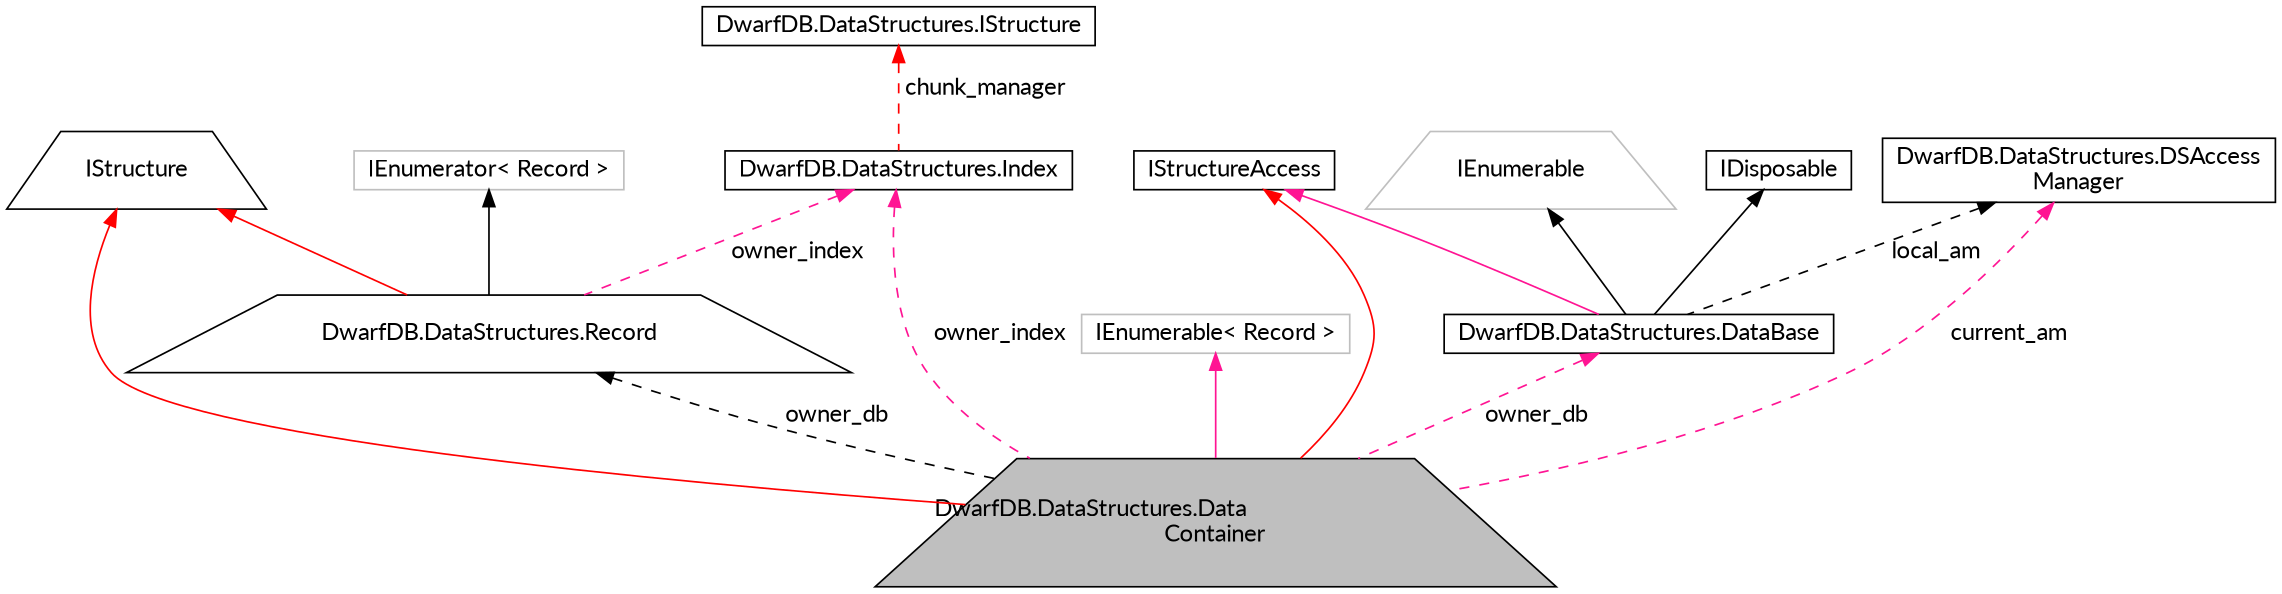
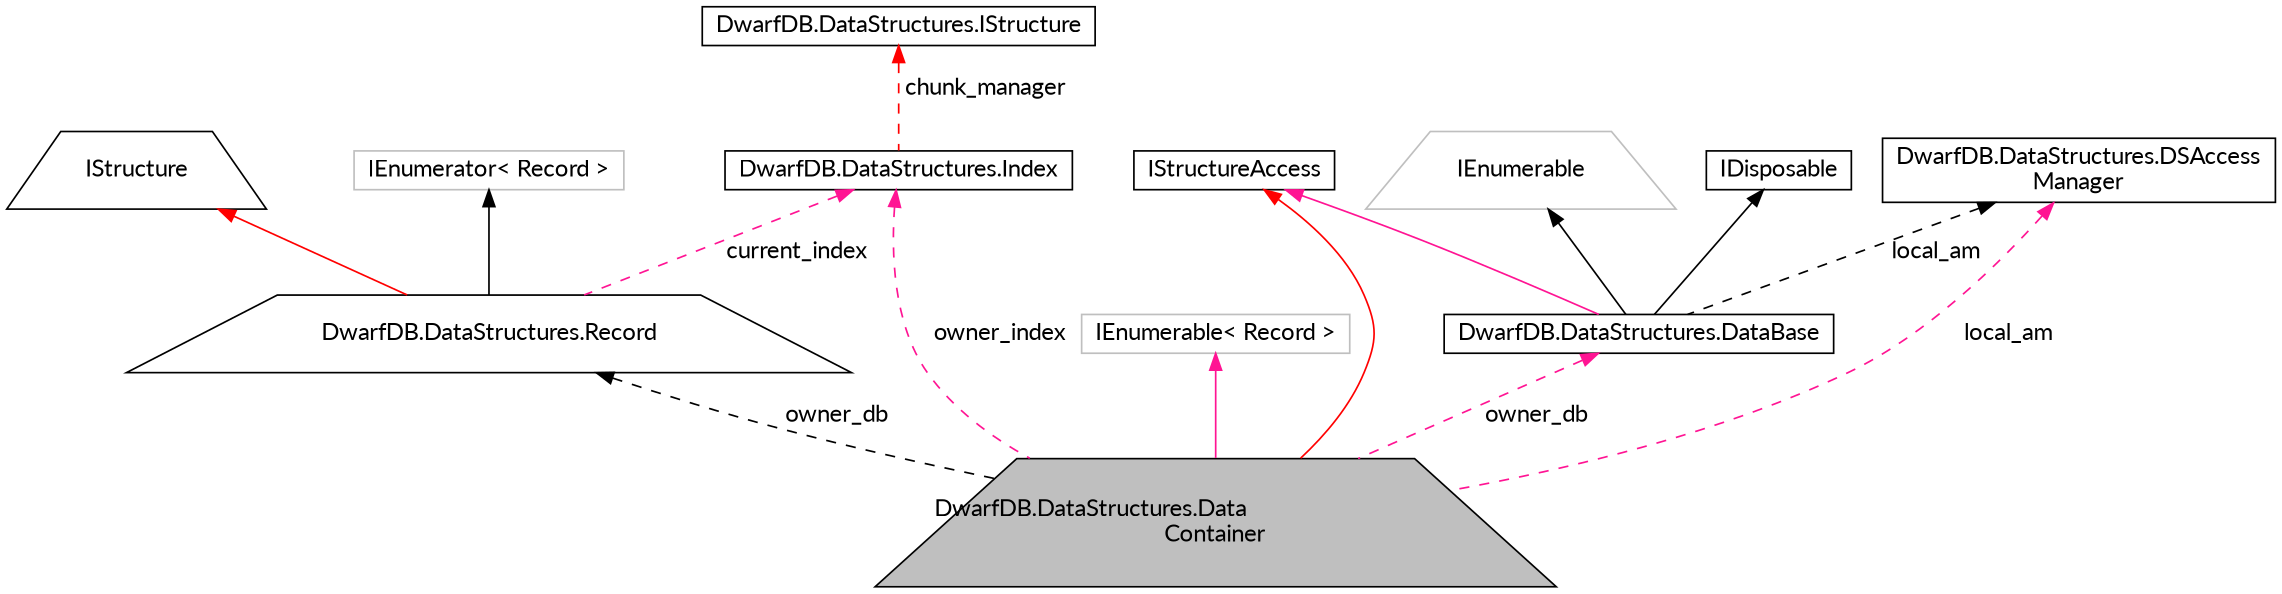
edge "DwarfDB.DataStructures.Record" -> "DwarfDB.DataStructures.Index": label " owner_index" -> " current_index"
edge "DwarfDB.DataStructures.Data Container" -> "DwarfDB.DataStructures.DSAccess Manager": label " current_am" -> " local_am"
edge "DwarfDB.DataStructures.Data Container" -> "IStructure": removed
